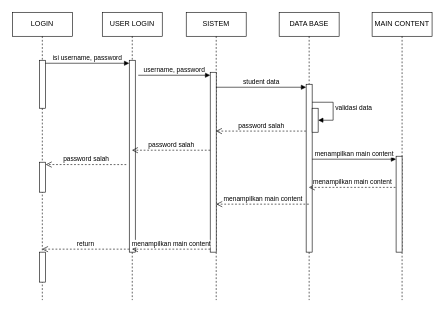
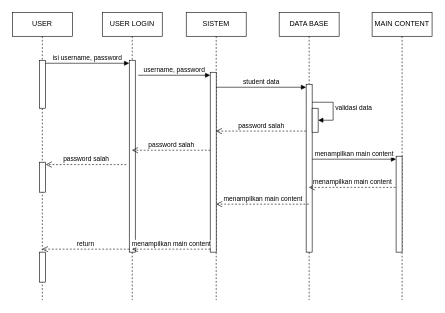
node "LOGIN": label "LOGIN" -> "USER"
